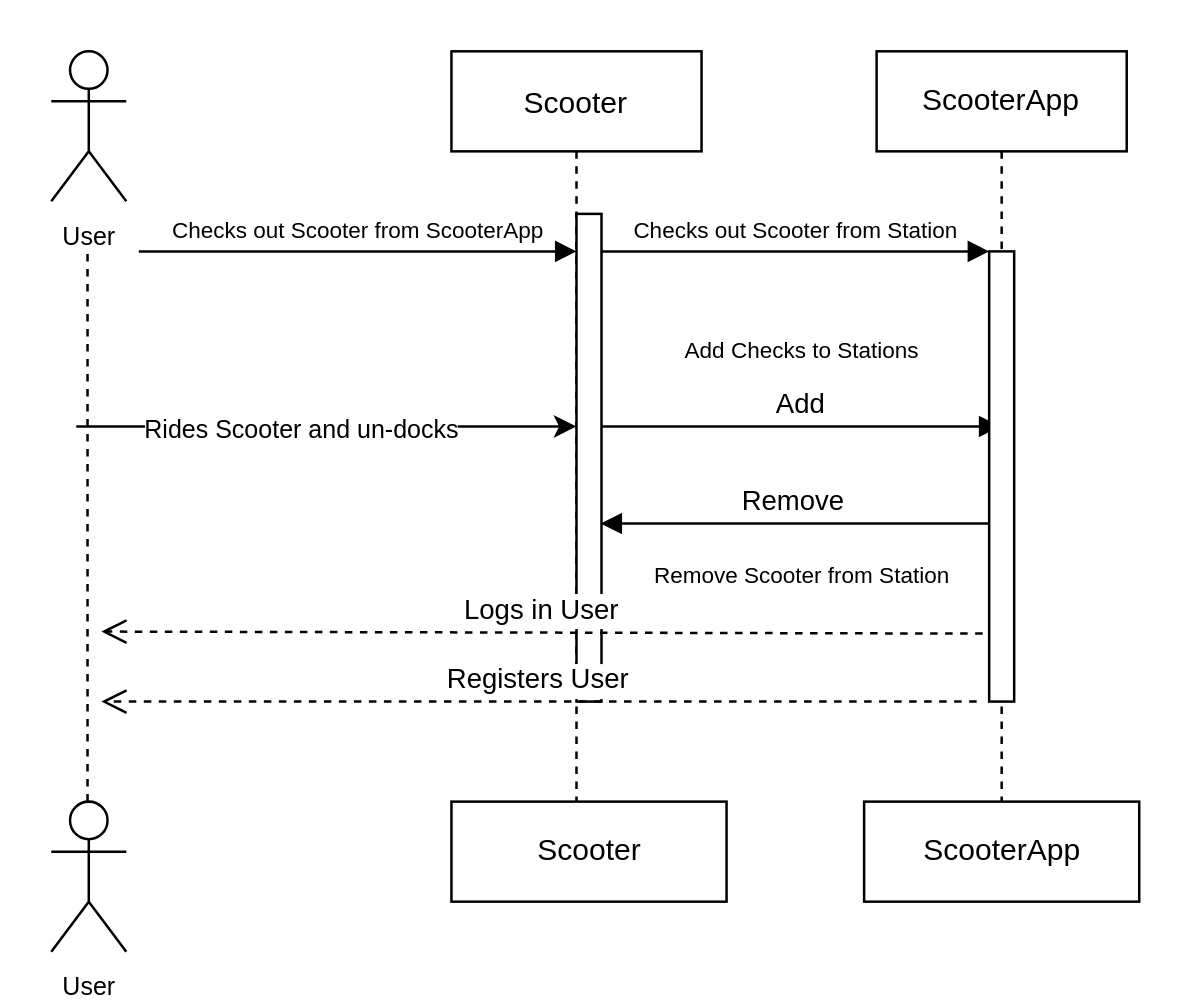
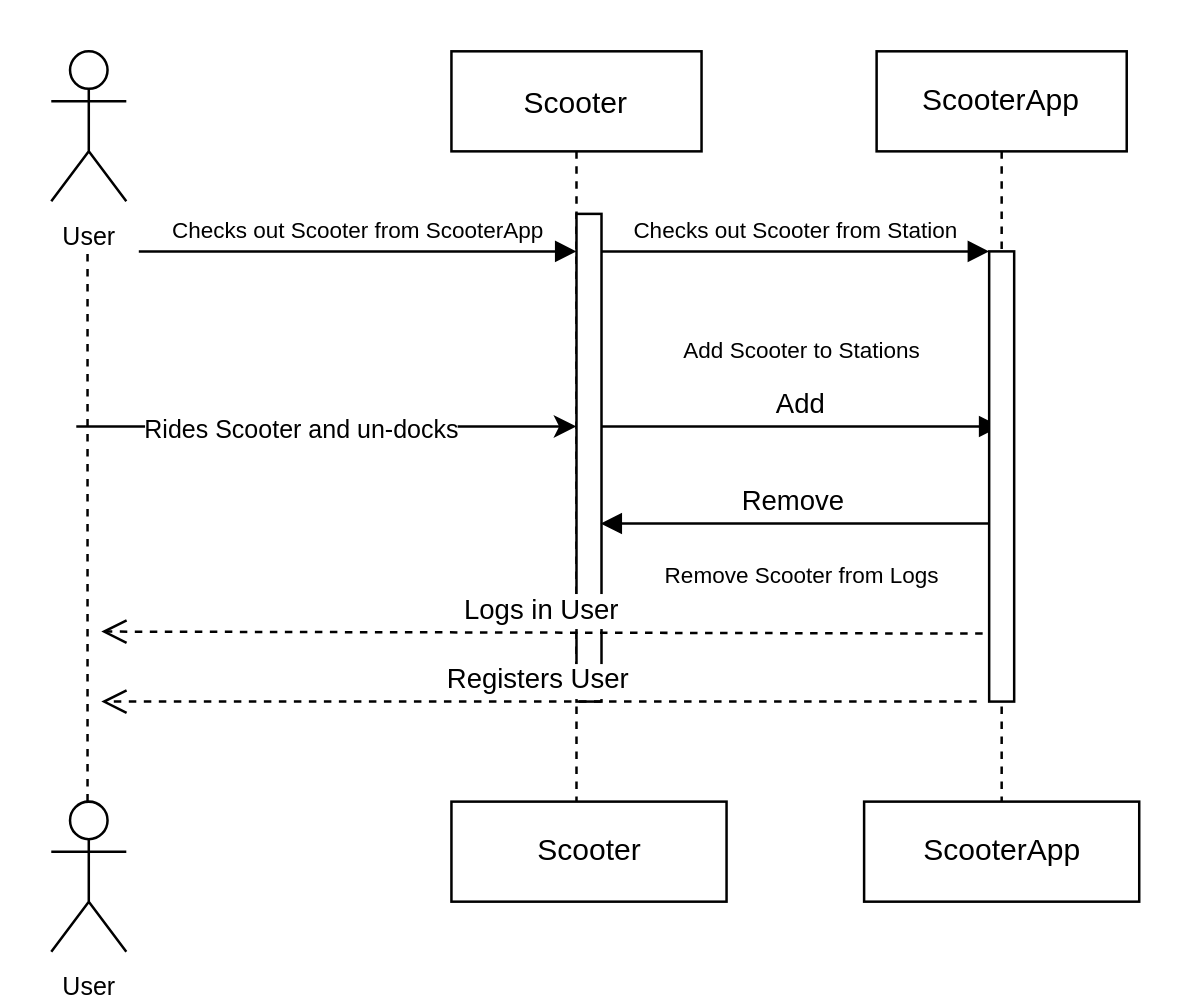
node "Add Checks to Stations": label "Add Checks to Stations" -> "Add Scooter to Stations"
node "Remove Scooter from Station": label "Remove Scooter from Station" -> "Remove Scooter from Logs"
